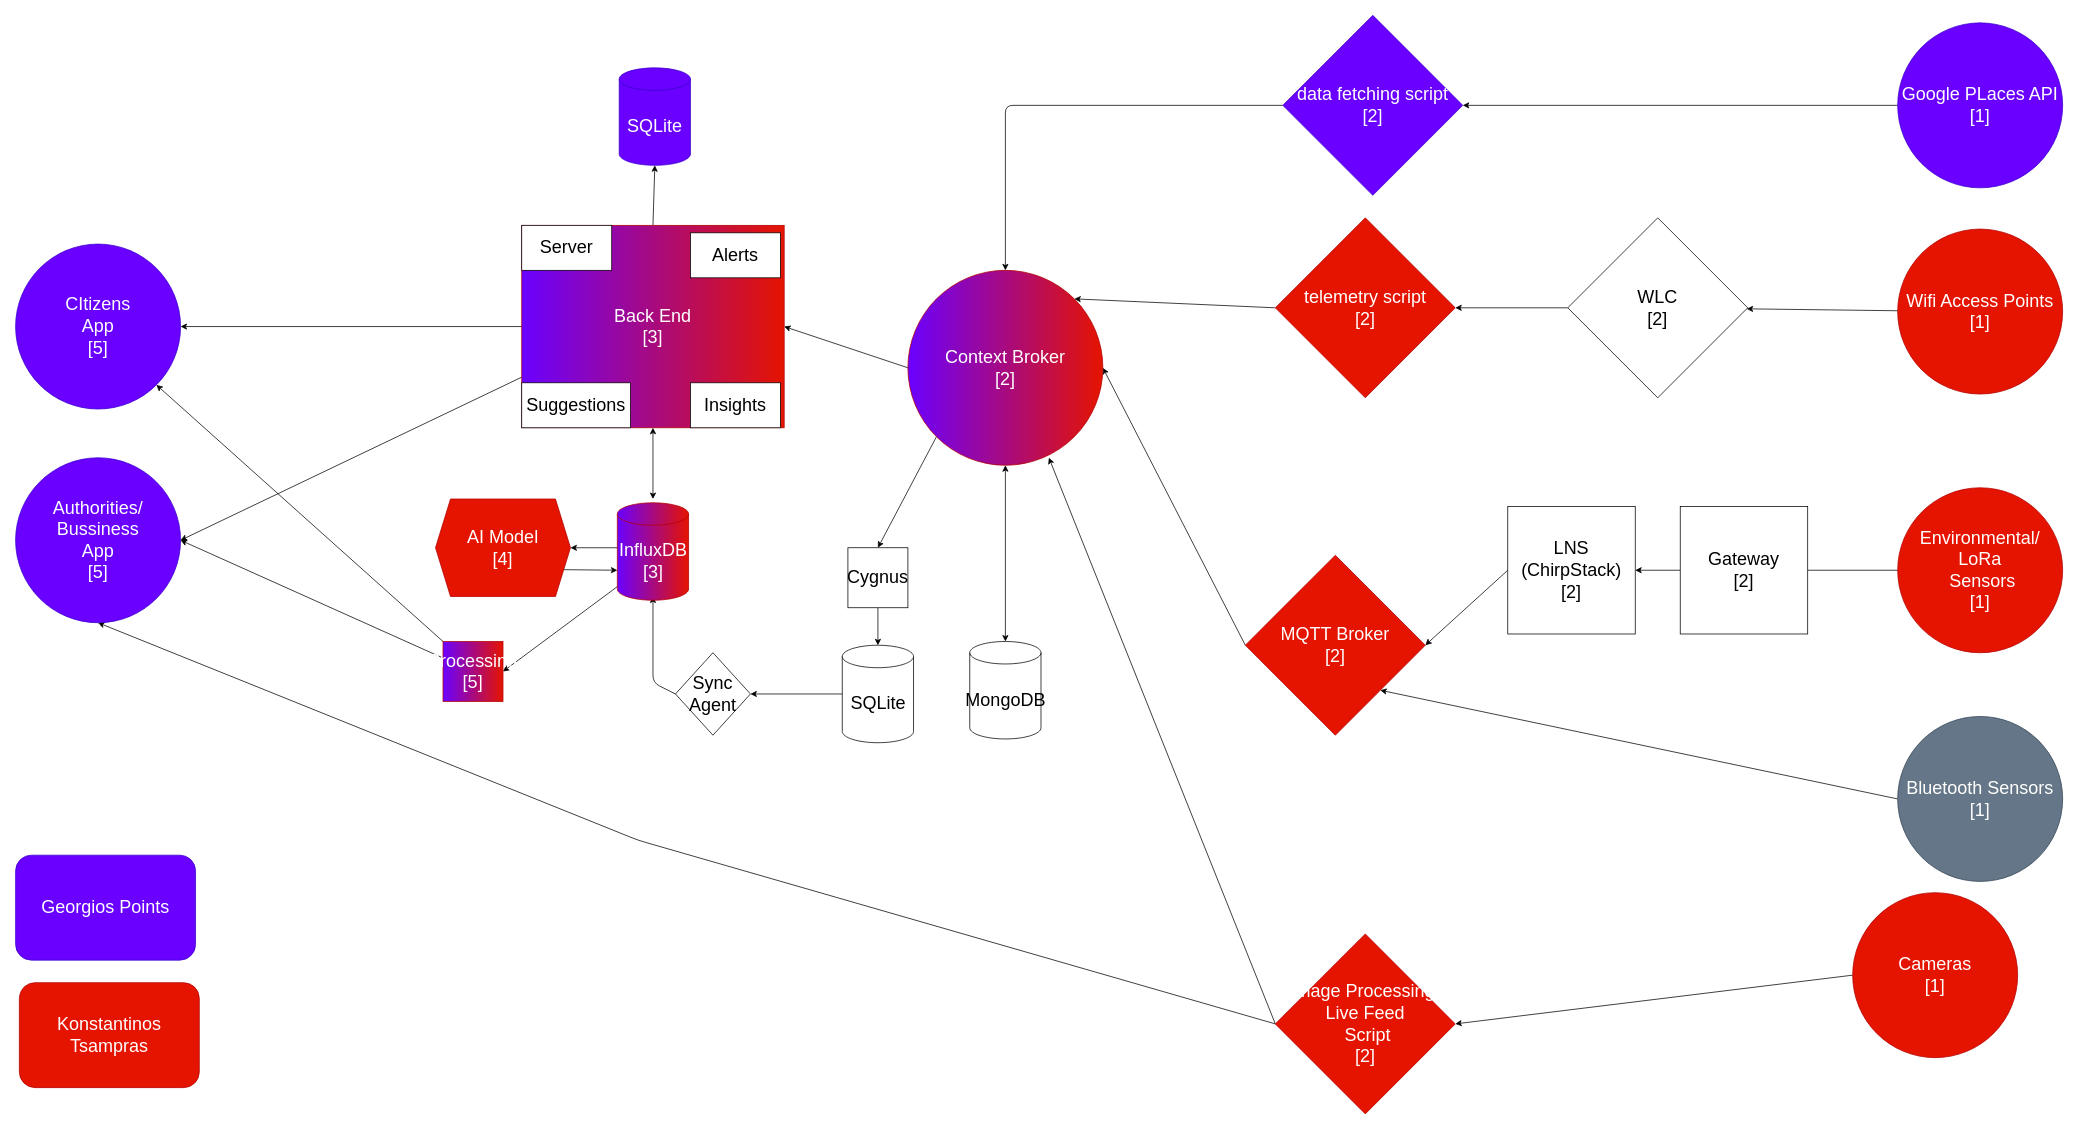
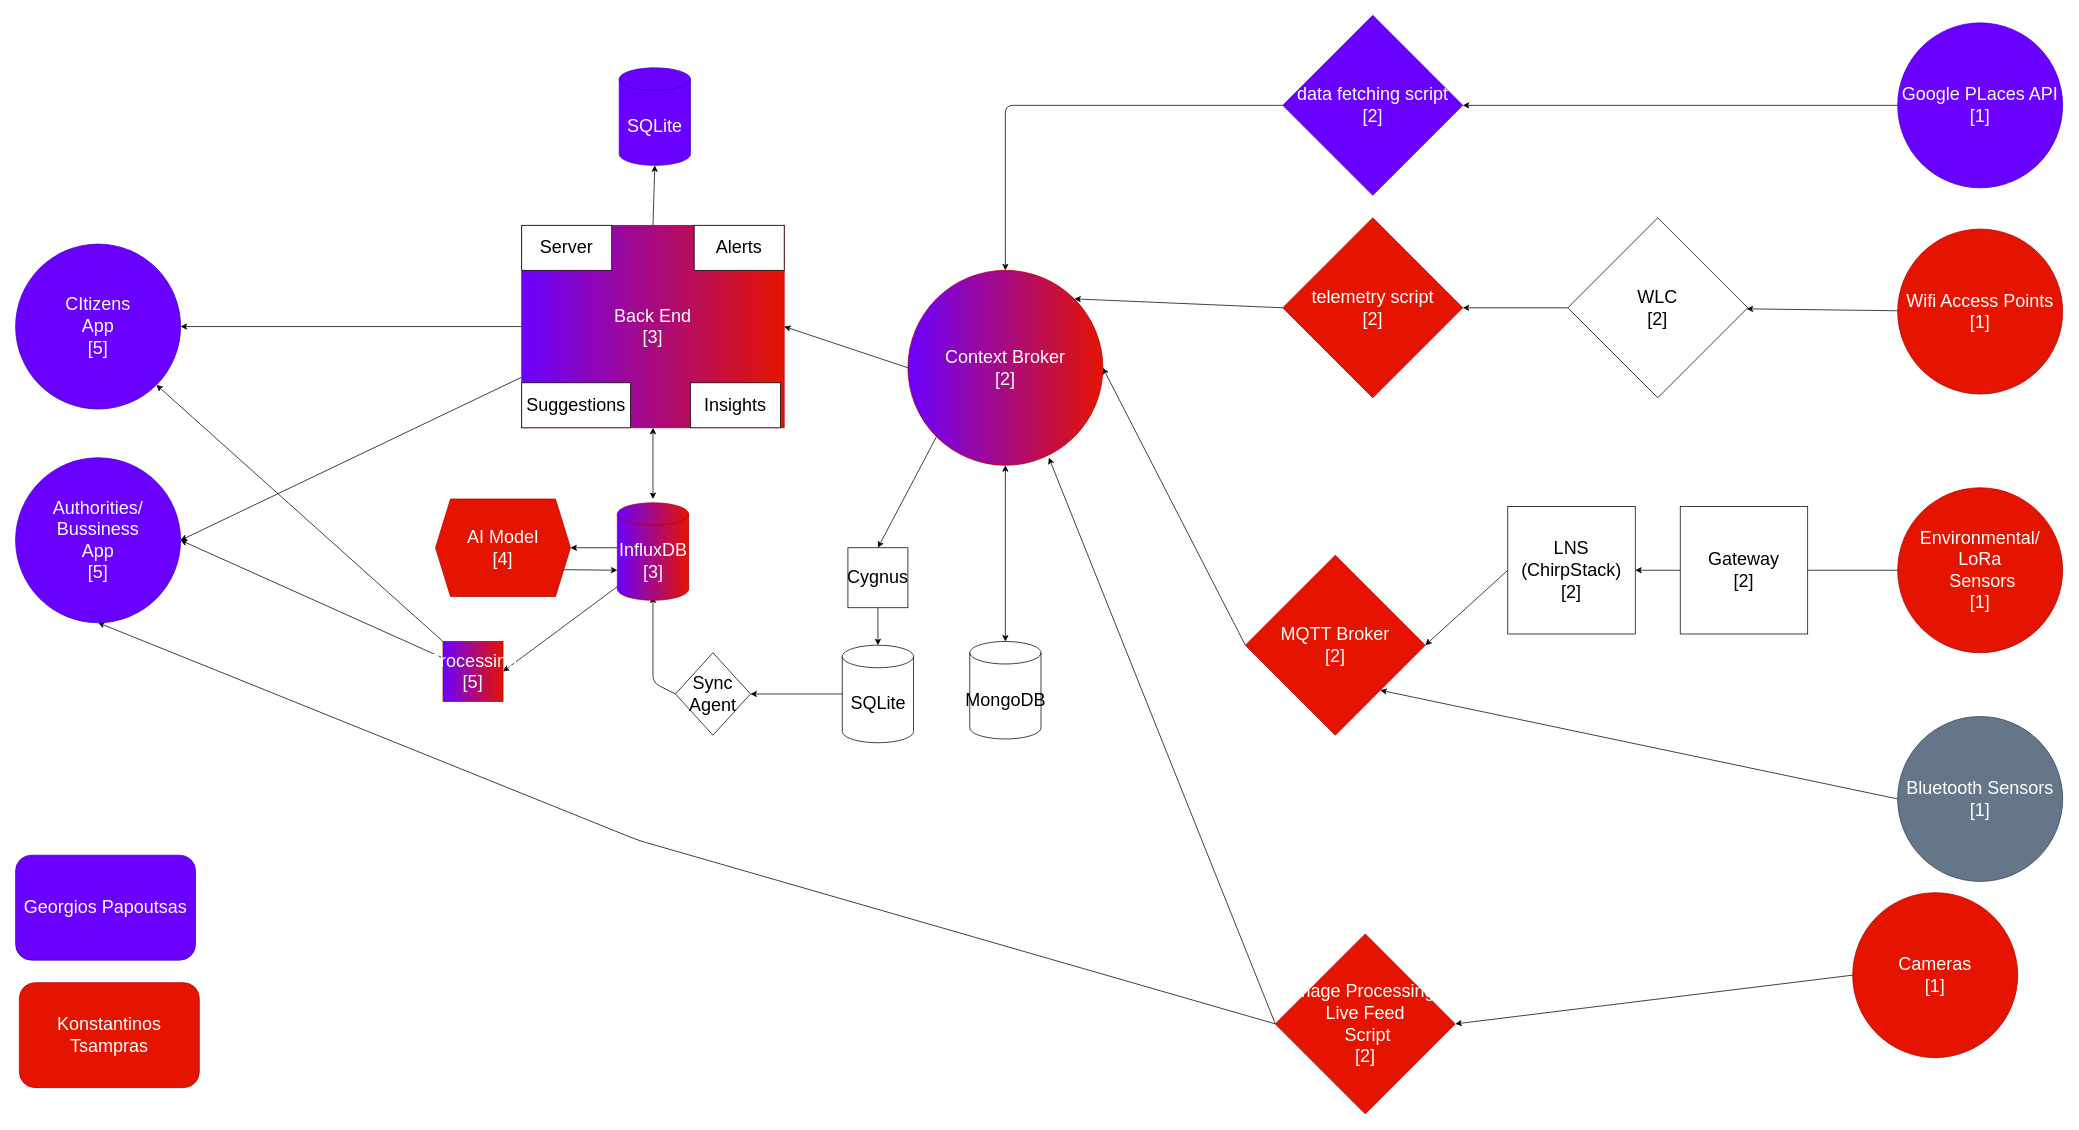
node "Alerts": moved (735, 255) -> (739, 248)
node "telemetry script [2]": moved (1365, 308) -> (1373, 308)
node "Georgios Points": label "Georgios Points" -> "Georgios Papoutsas"
